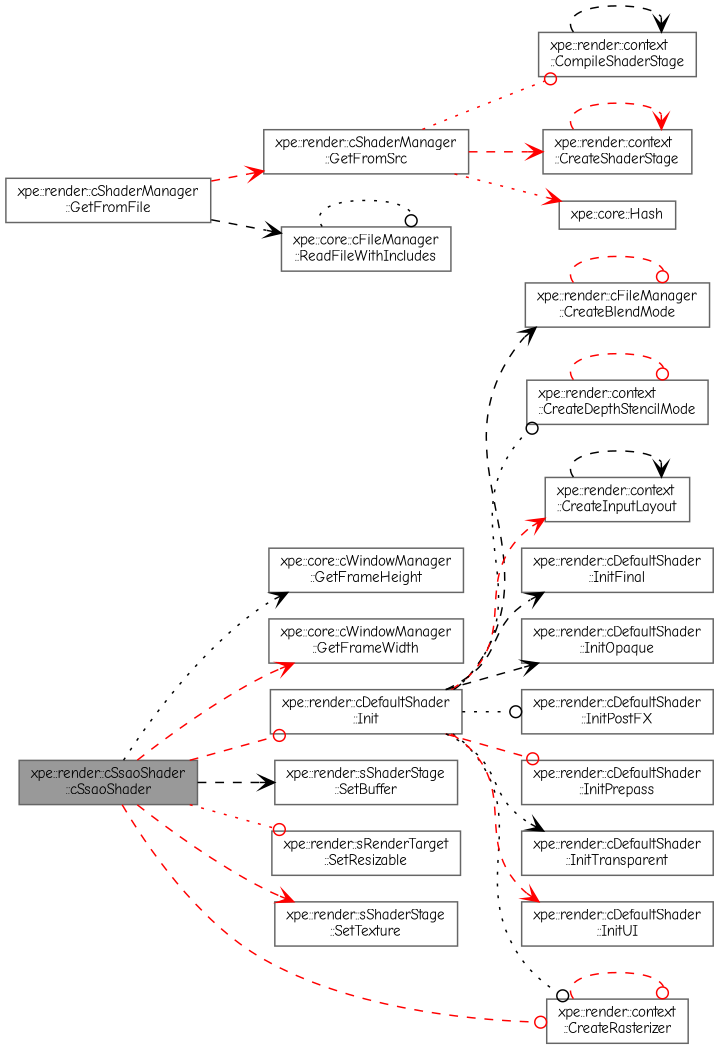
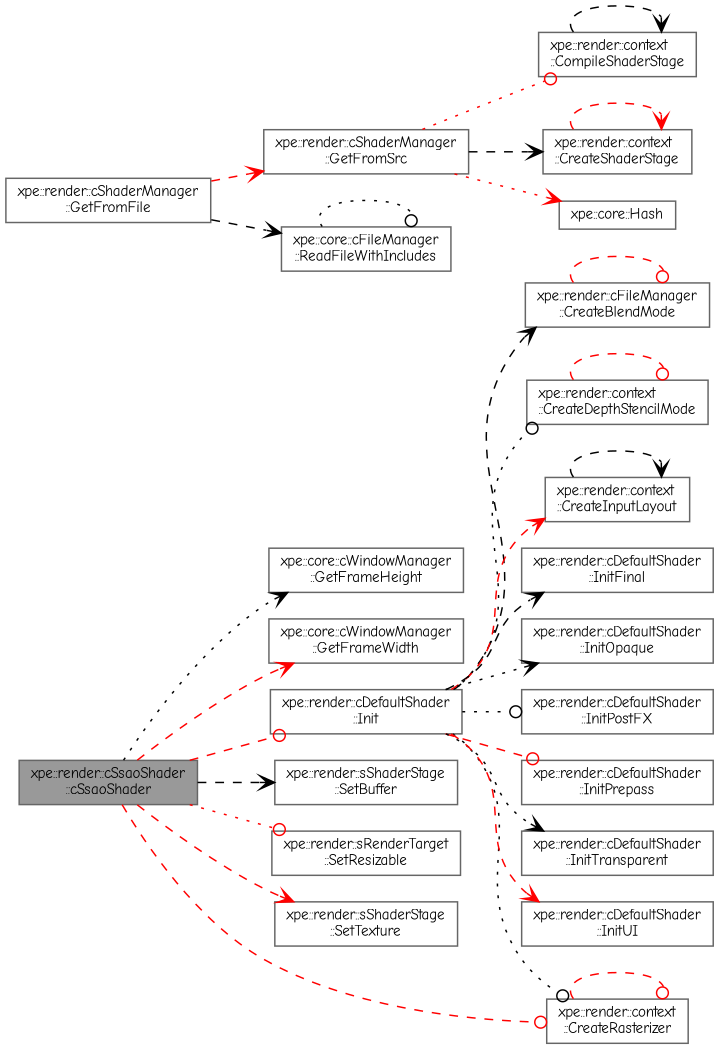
edge "xpe::render::cShaderManager ::GetFromSrc" -> "xpe::render::context ::CreateShaderStage": color red -> black
edge "xpe::render::cDefaultShader ::Init" -> "xpe::render::cDefaultShader ::InitOpaque": style dashed -> dotted
